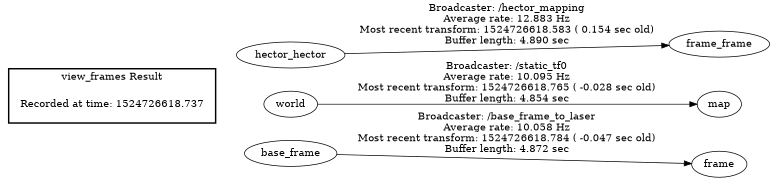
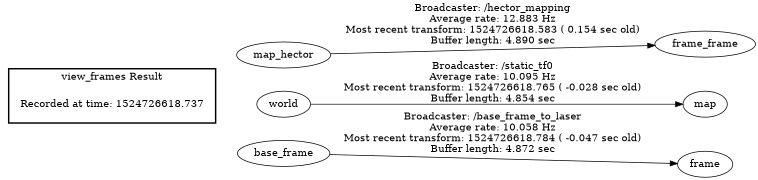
node "hector_hector": label "hector_hector" -> "map_hector"
